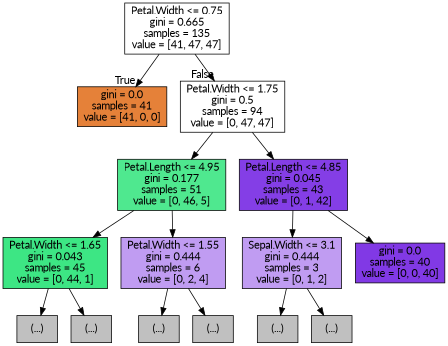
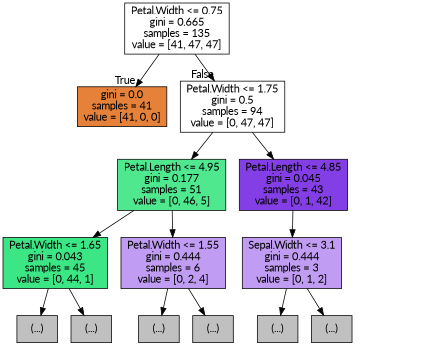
node "gini = 0.0 samples = 40 value = [0, 0, 40]": removed
